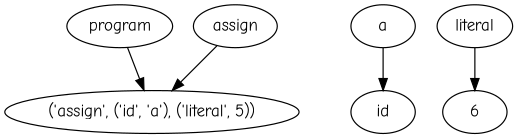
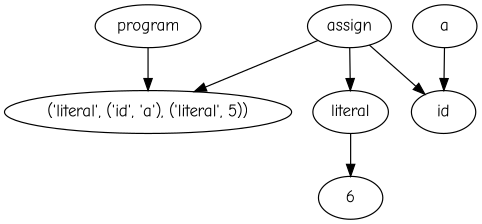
edge "assign" -> "literal": added
edge "assign" -> "id": added
node "('assign', ('id', 'a'), ('literal', 5))": label "('assign', ('id', 'a'), ('literal', 5))" -> "('literal', ('id', 'a'), ('literal', 5))"
